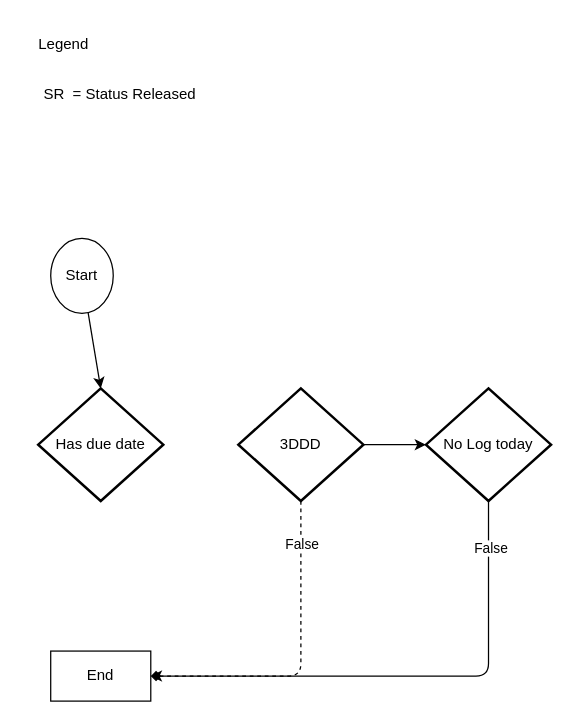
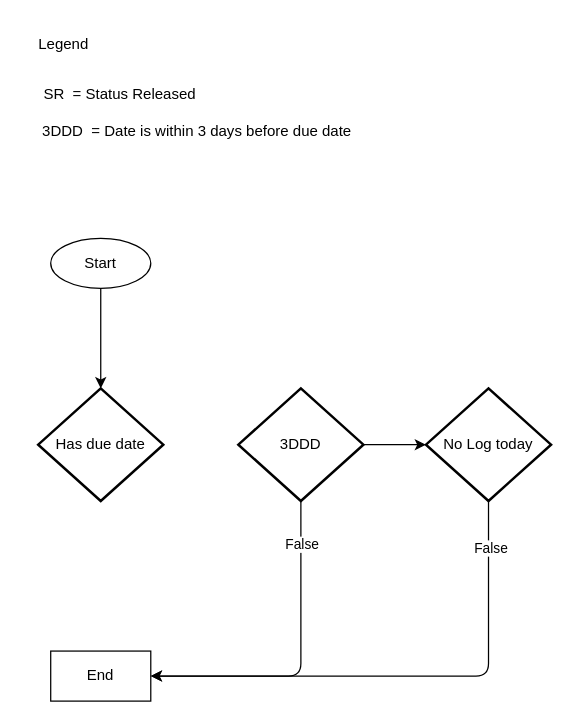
node "3DDD = Date is within 3 days before due date": added
node "Start": size 63x75 -> 100x50
edge "3DDD" -> "End": style dashed -> solid
edge "No Log today" -> "End": arrowhead diamond -> classic
